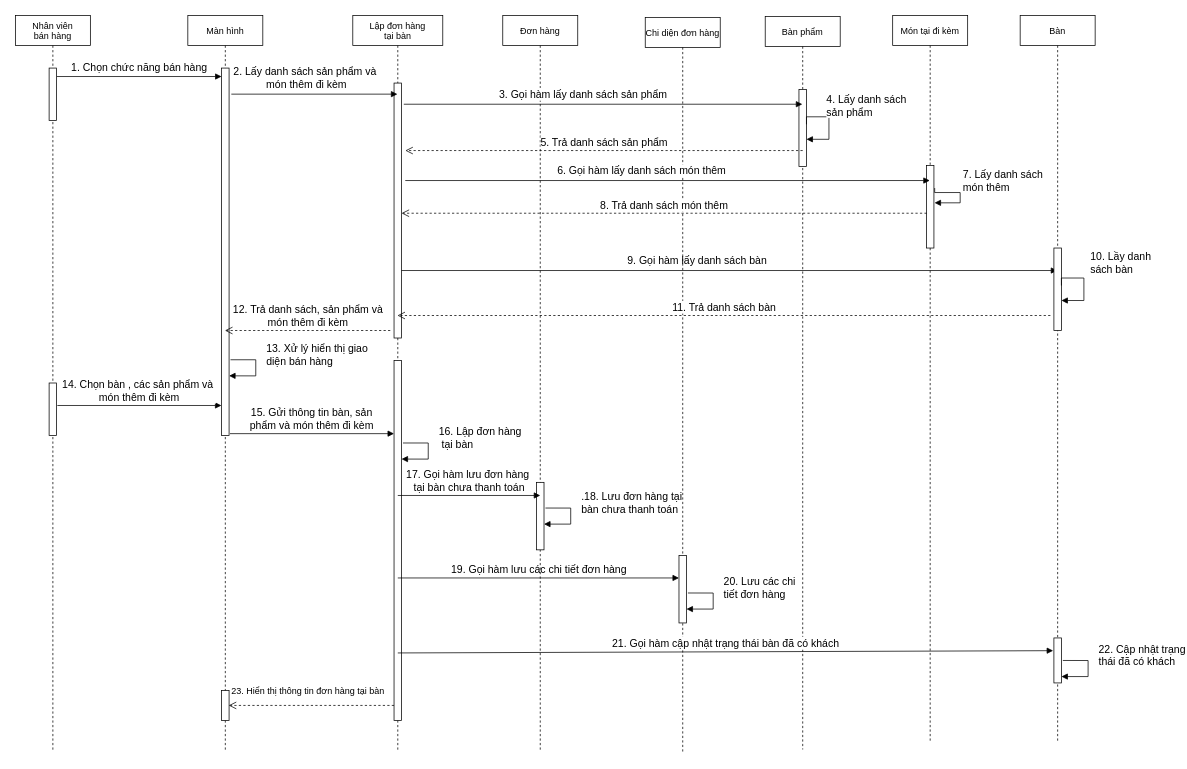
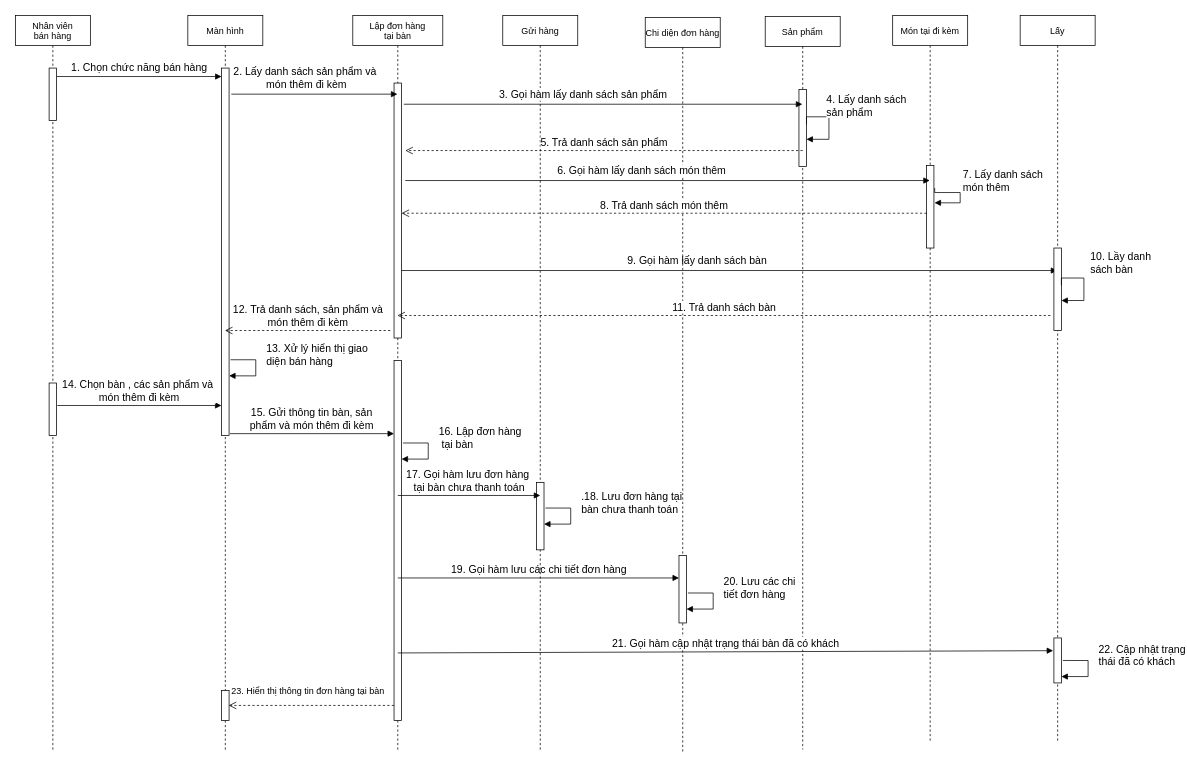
node "Đơn hàng": label "Đơn hàng" -> "Gửi hàng"
node "Bàn": label "Bàn" -> "Lấy"
node "Bàn phẩm": label "Bàn phẩm" -> "Sản phẩm"
